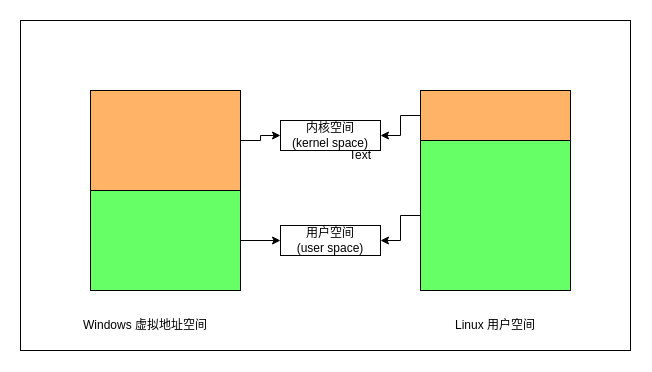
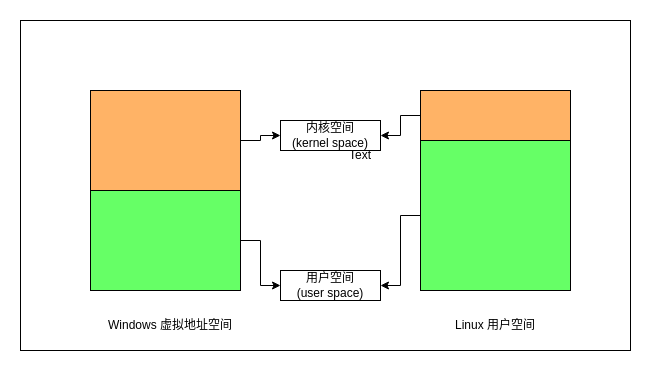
node "用户空间 (user space)": moved (331, 241) -> (331, 286)
node "Windows 虚拟地址空间": moved (146, 326) -> (171, 326)
